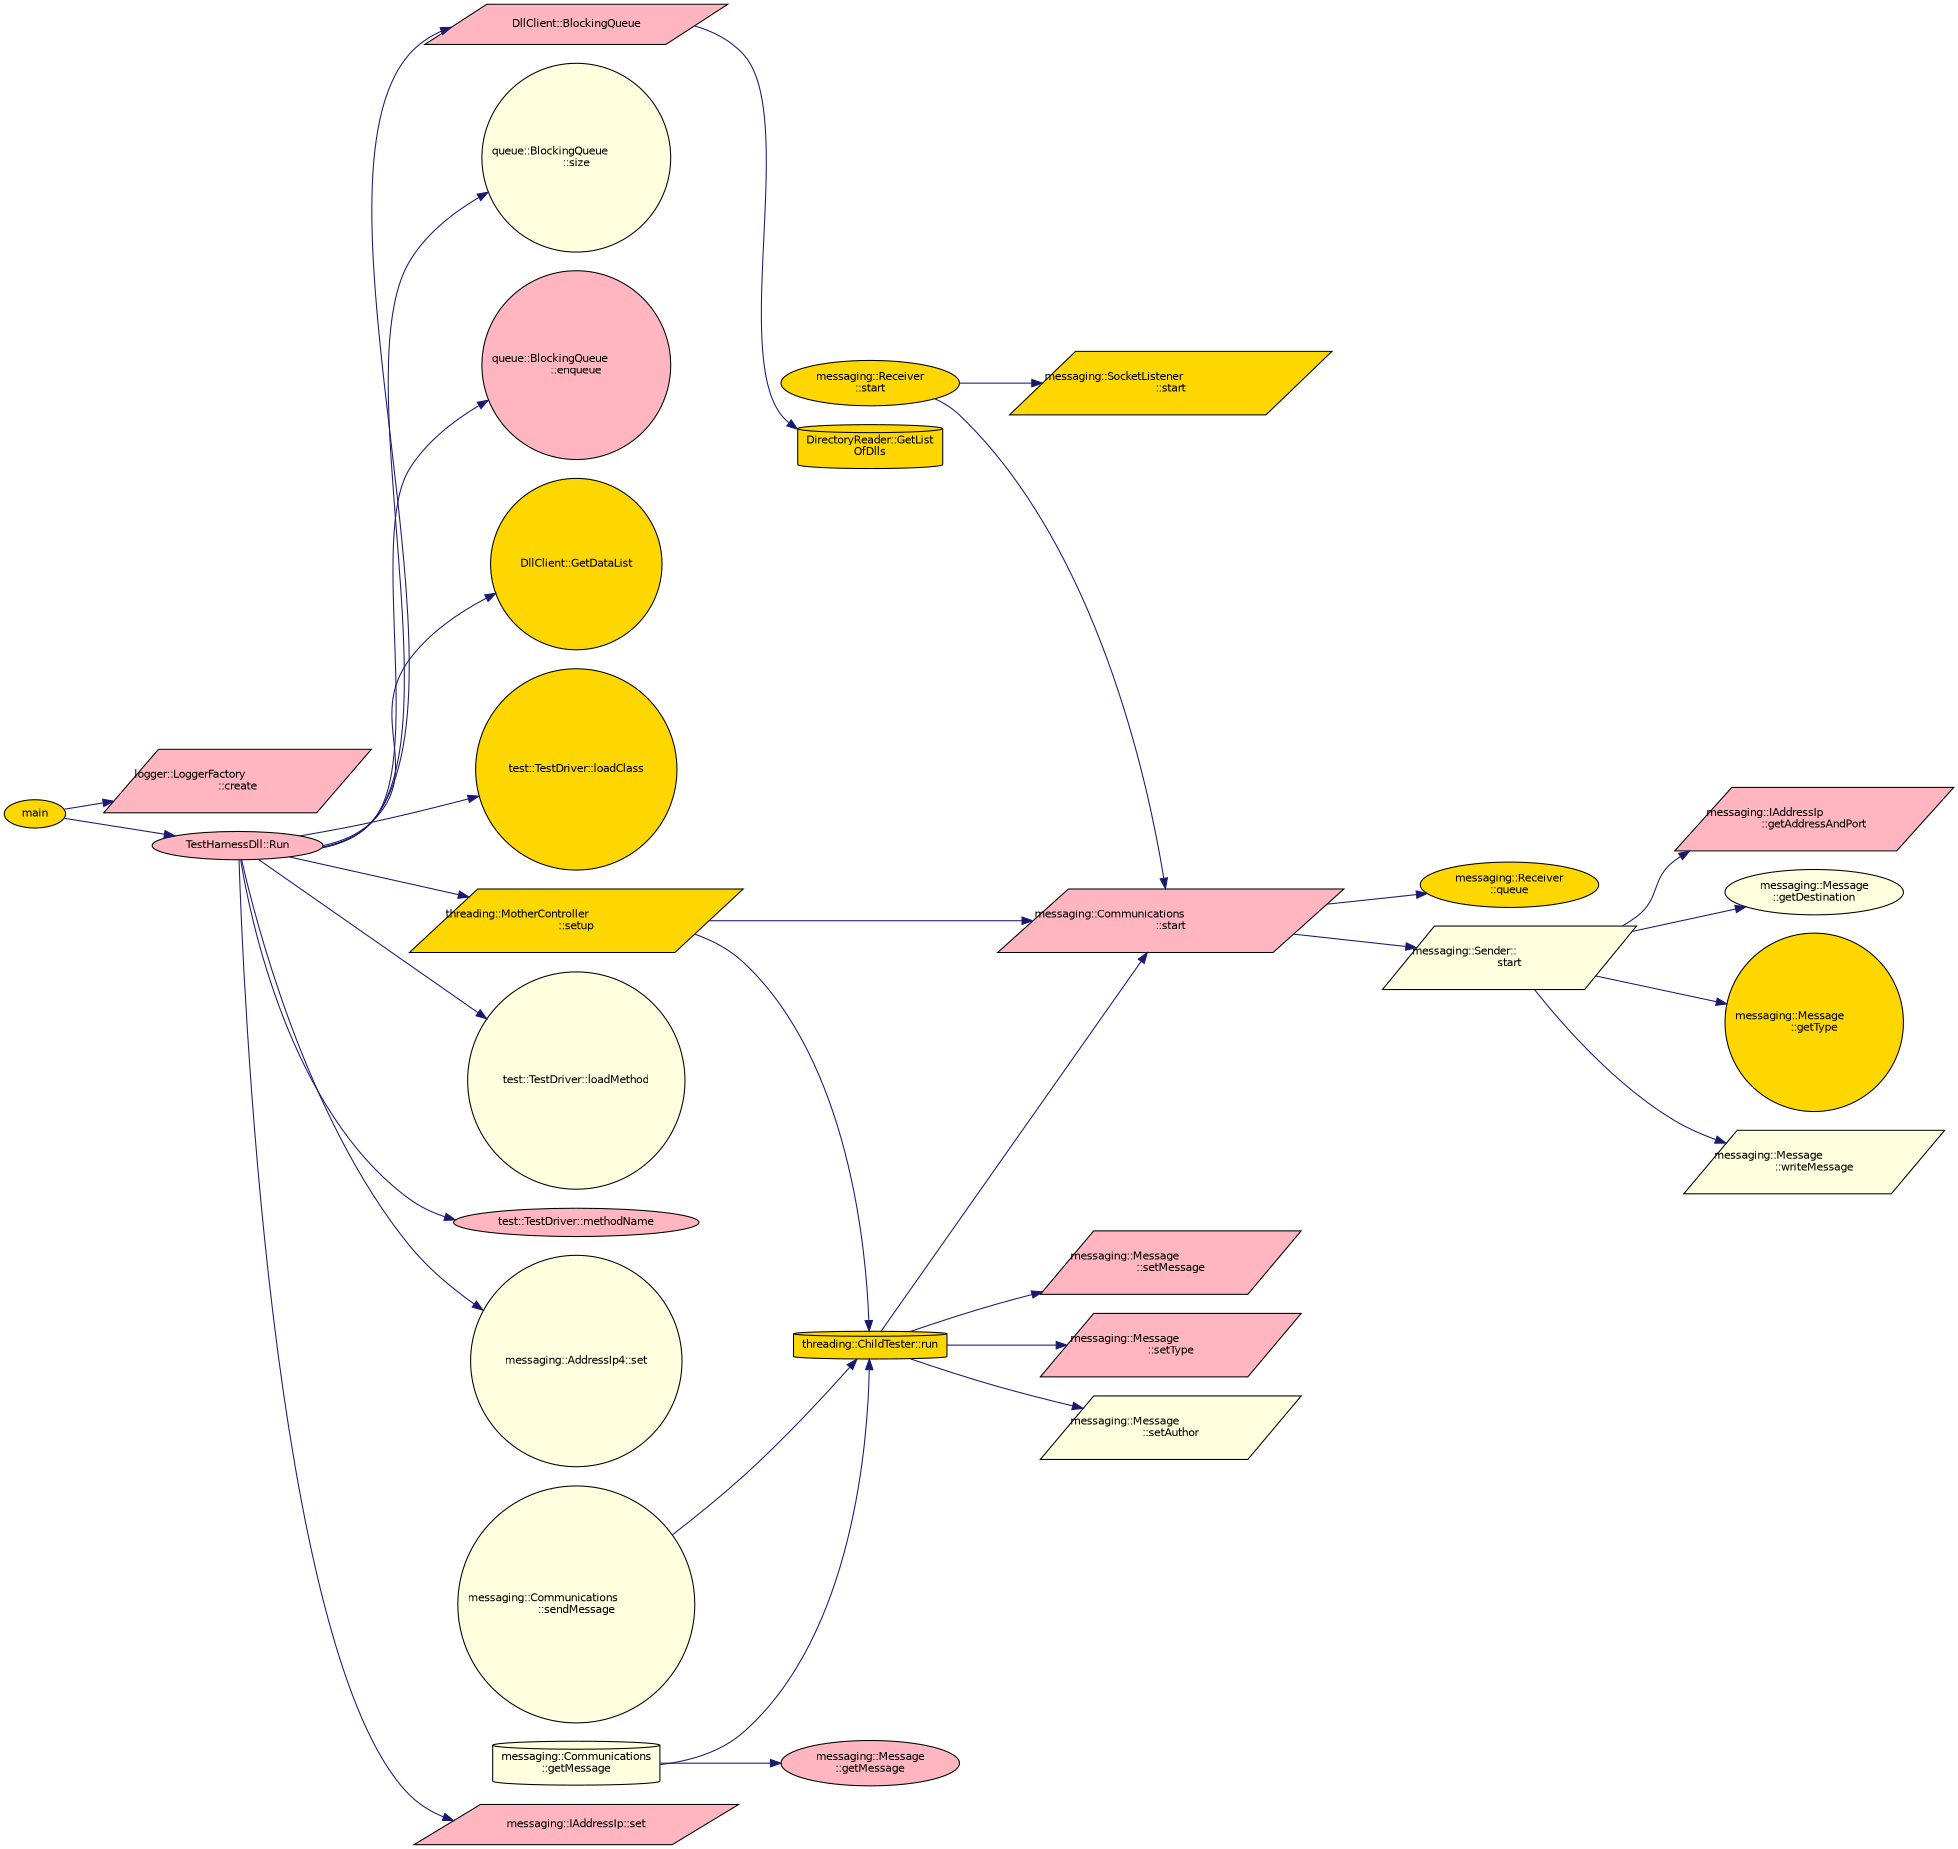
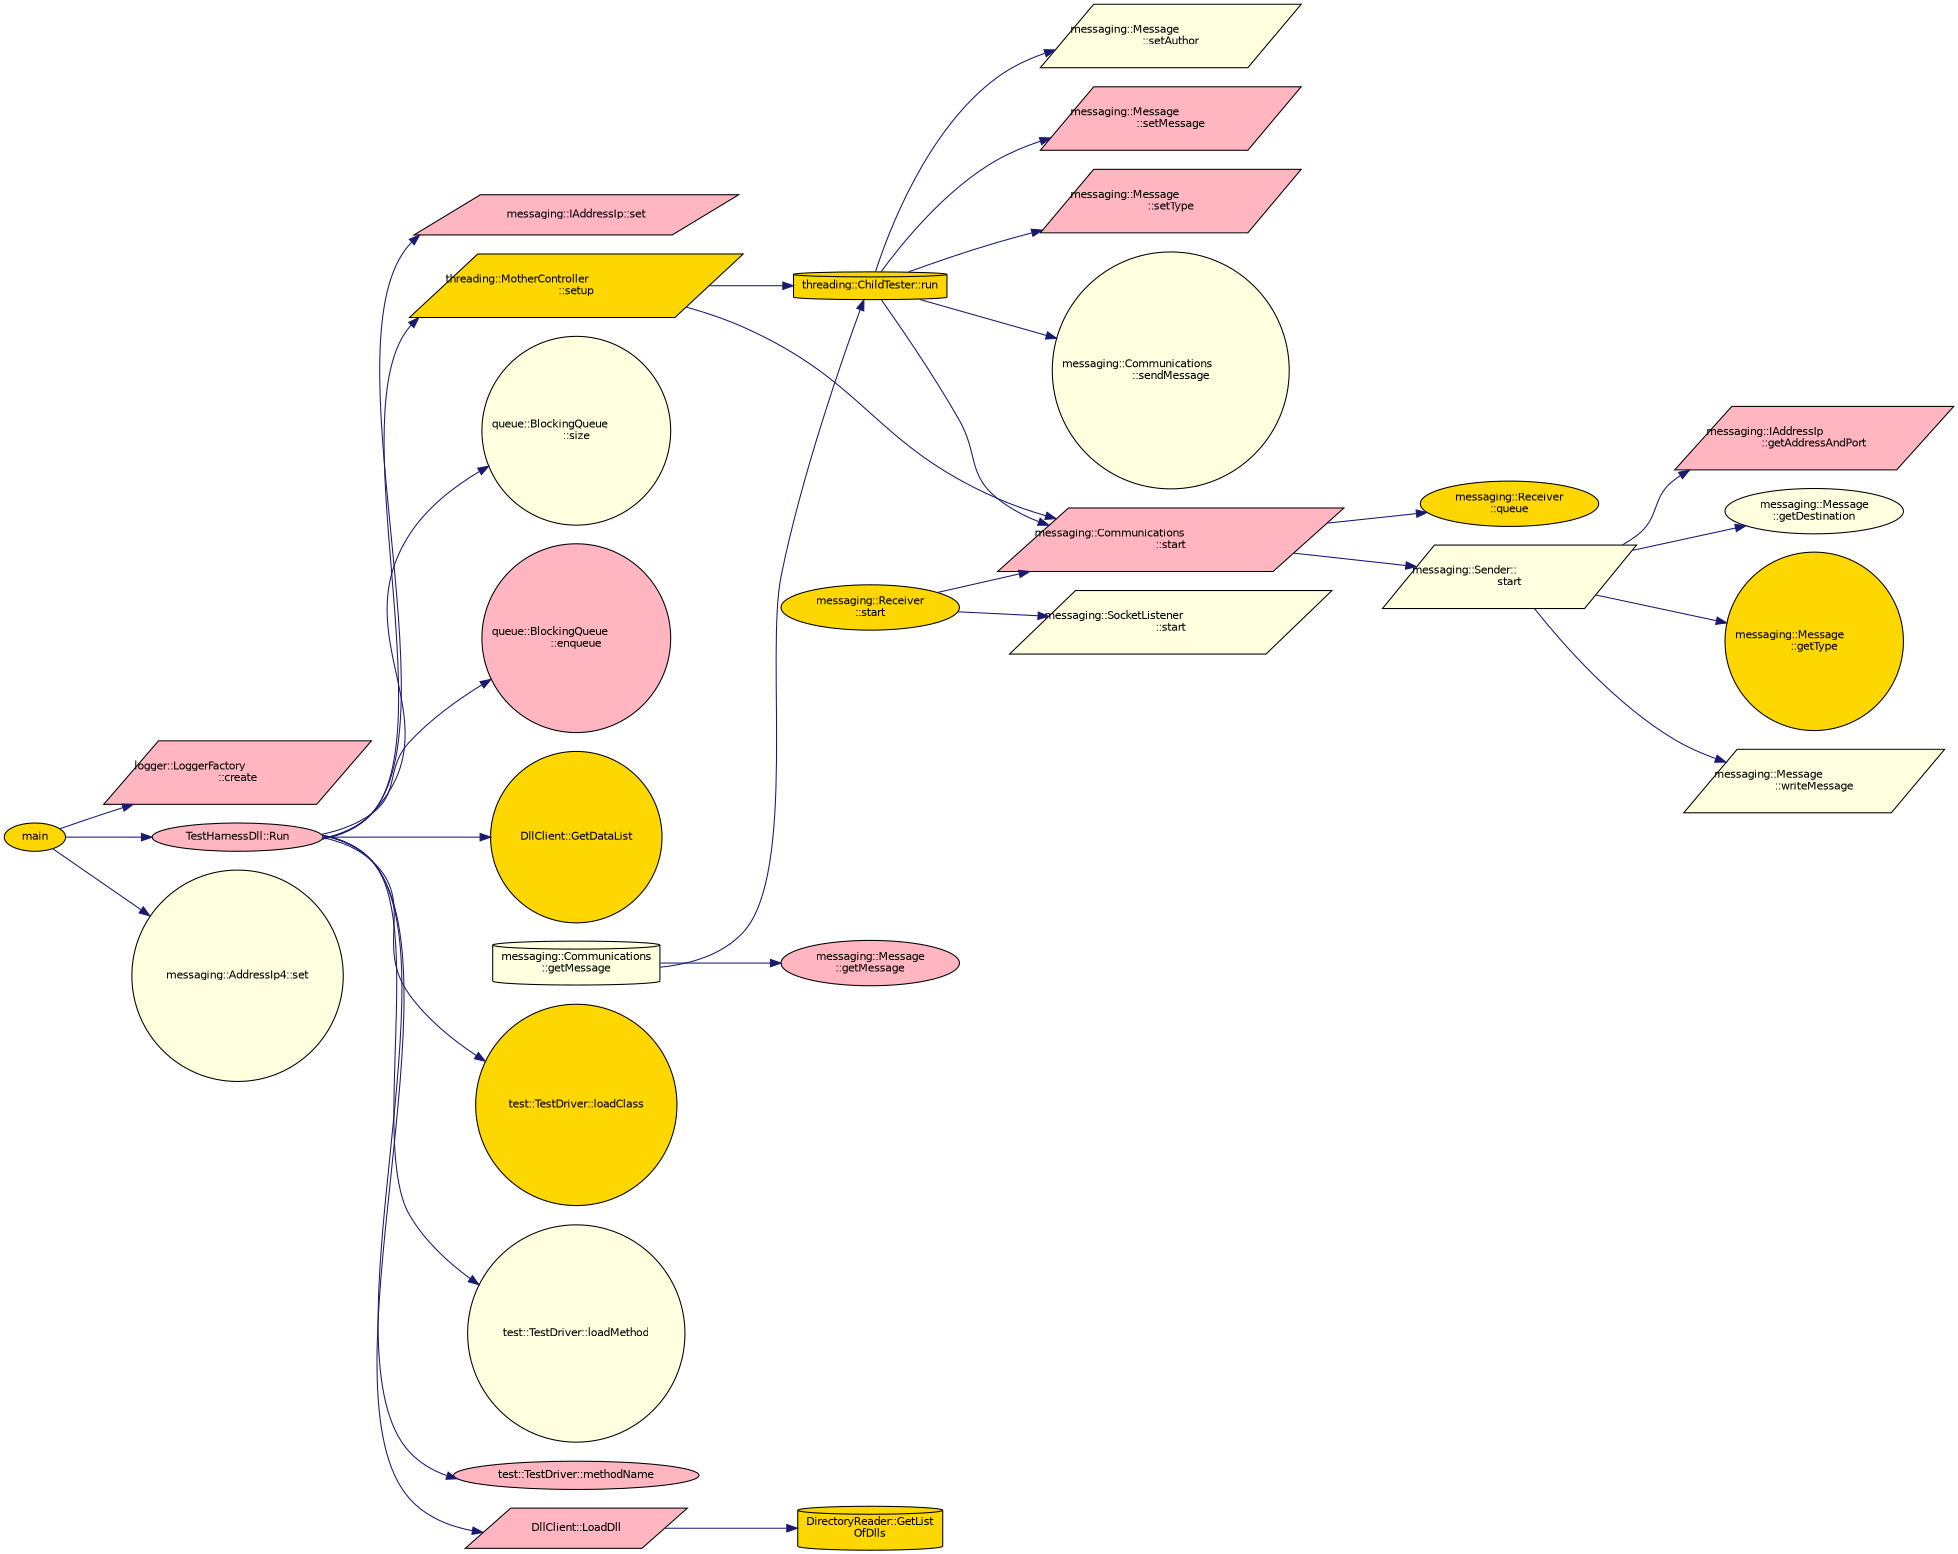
node "DllClient::BlockingQueue": label "DllClient::BlockingQueue" -> "DllClient::LoadDll"
node "messaging::SocketListener ::start": fillcolor gold -> lightyellow
edge "TestHarnessDll::Run" -> "messaging::AddressIp4::set": now "main" -> "messaging::AddressIp4::set"
edge "messaging::Communications ::sendMessage" -> "threading::ChildTester::run": reversed
